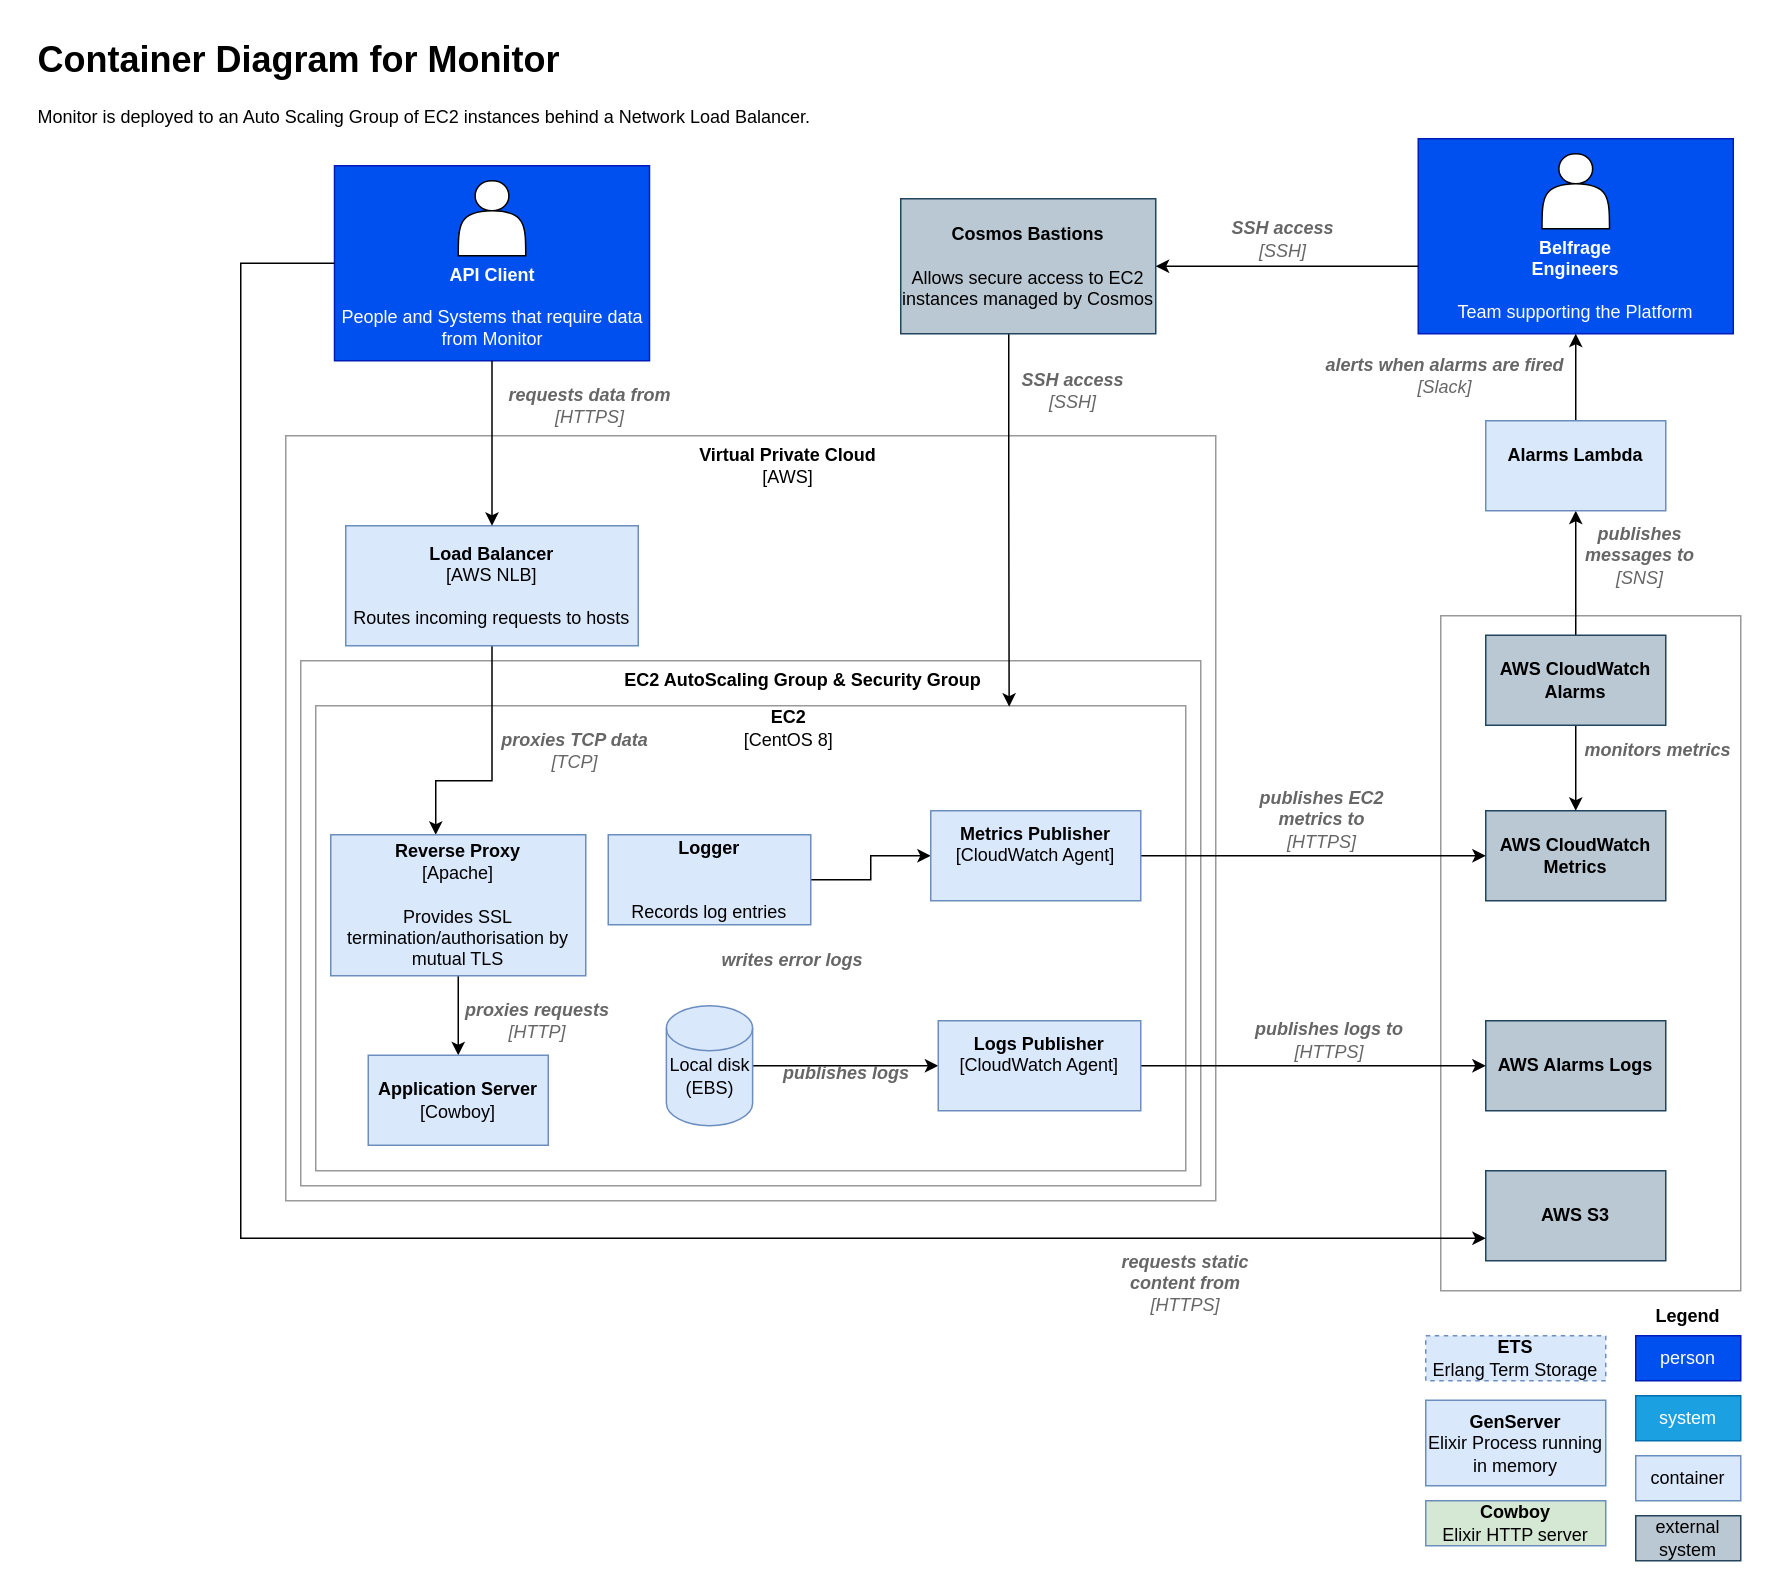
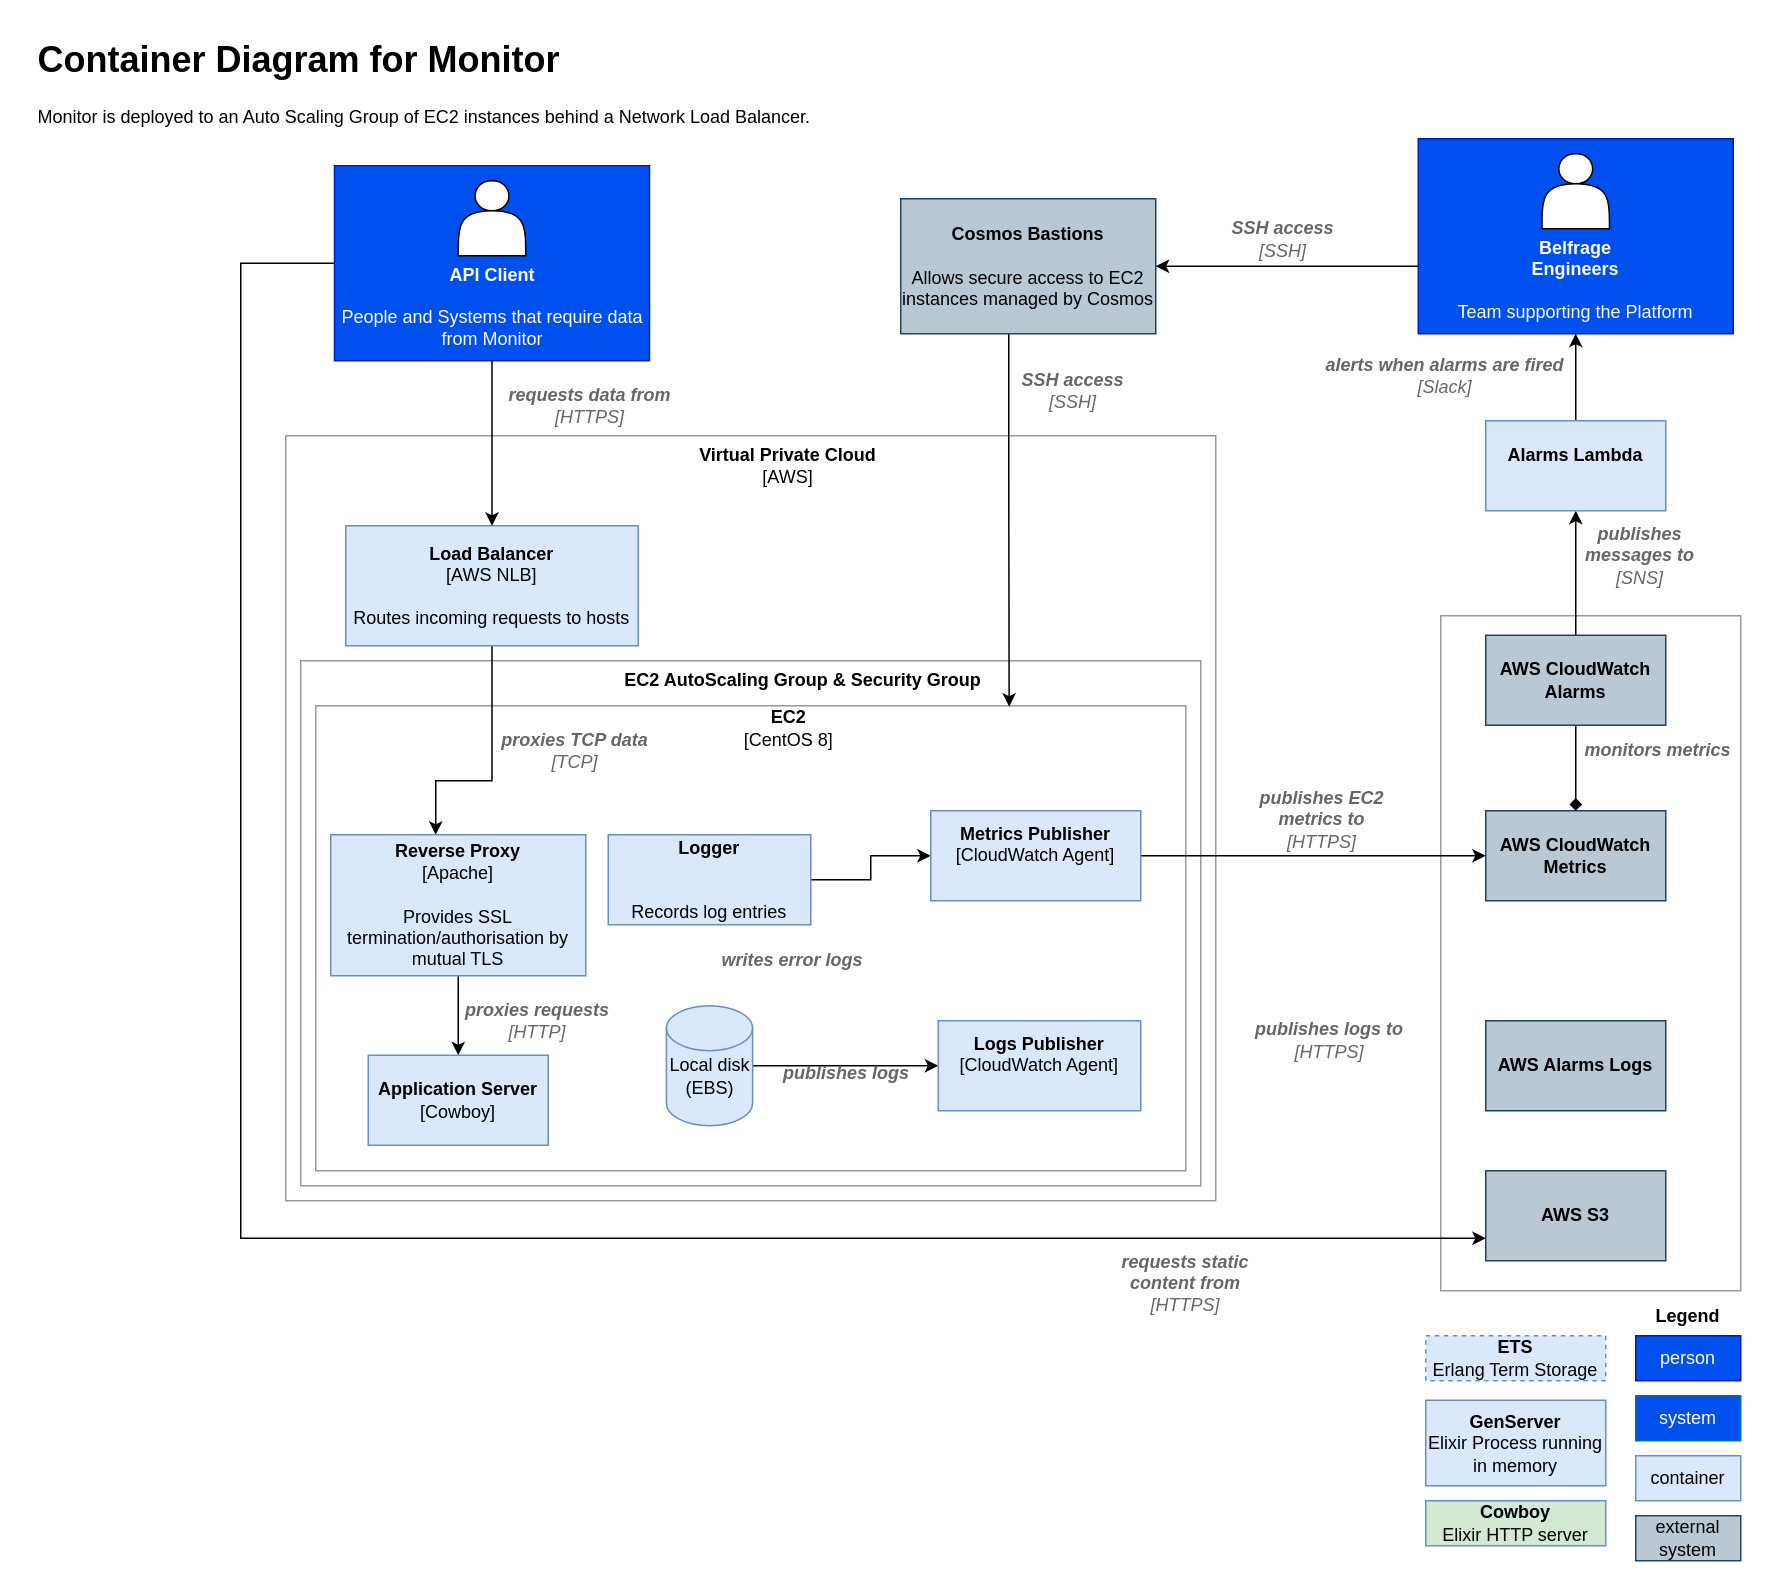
edge "AWS CloudWatch Alarms" -> "AWS CloudWatch Metrics": arrowhead classic -> diamond
edge "Logs Publisher [CloudWatch Agent]" -> "AWS Alarms Logs": removed
node "system": fillcolor #1ba1e2 -> #0050ef
